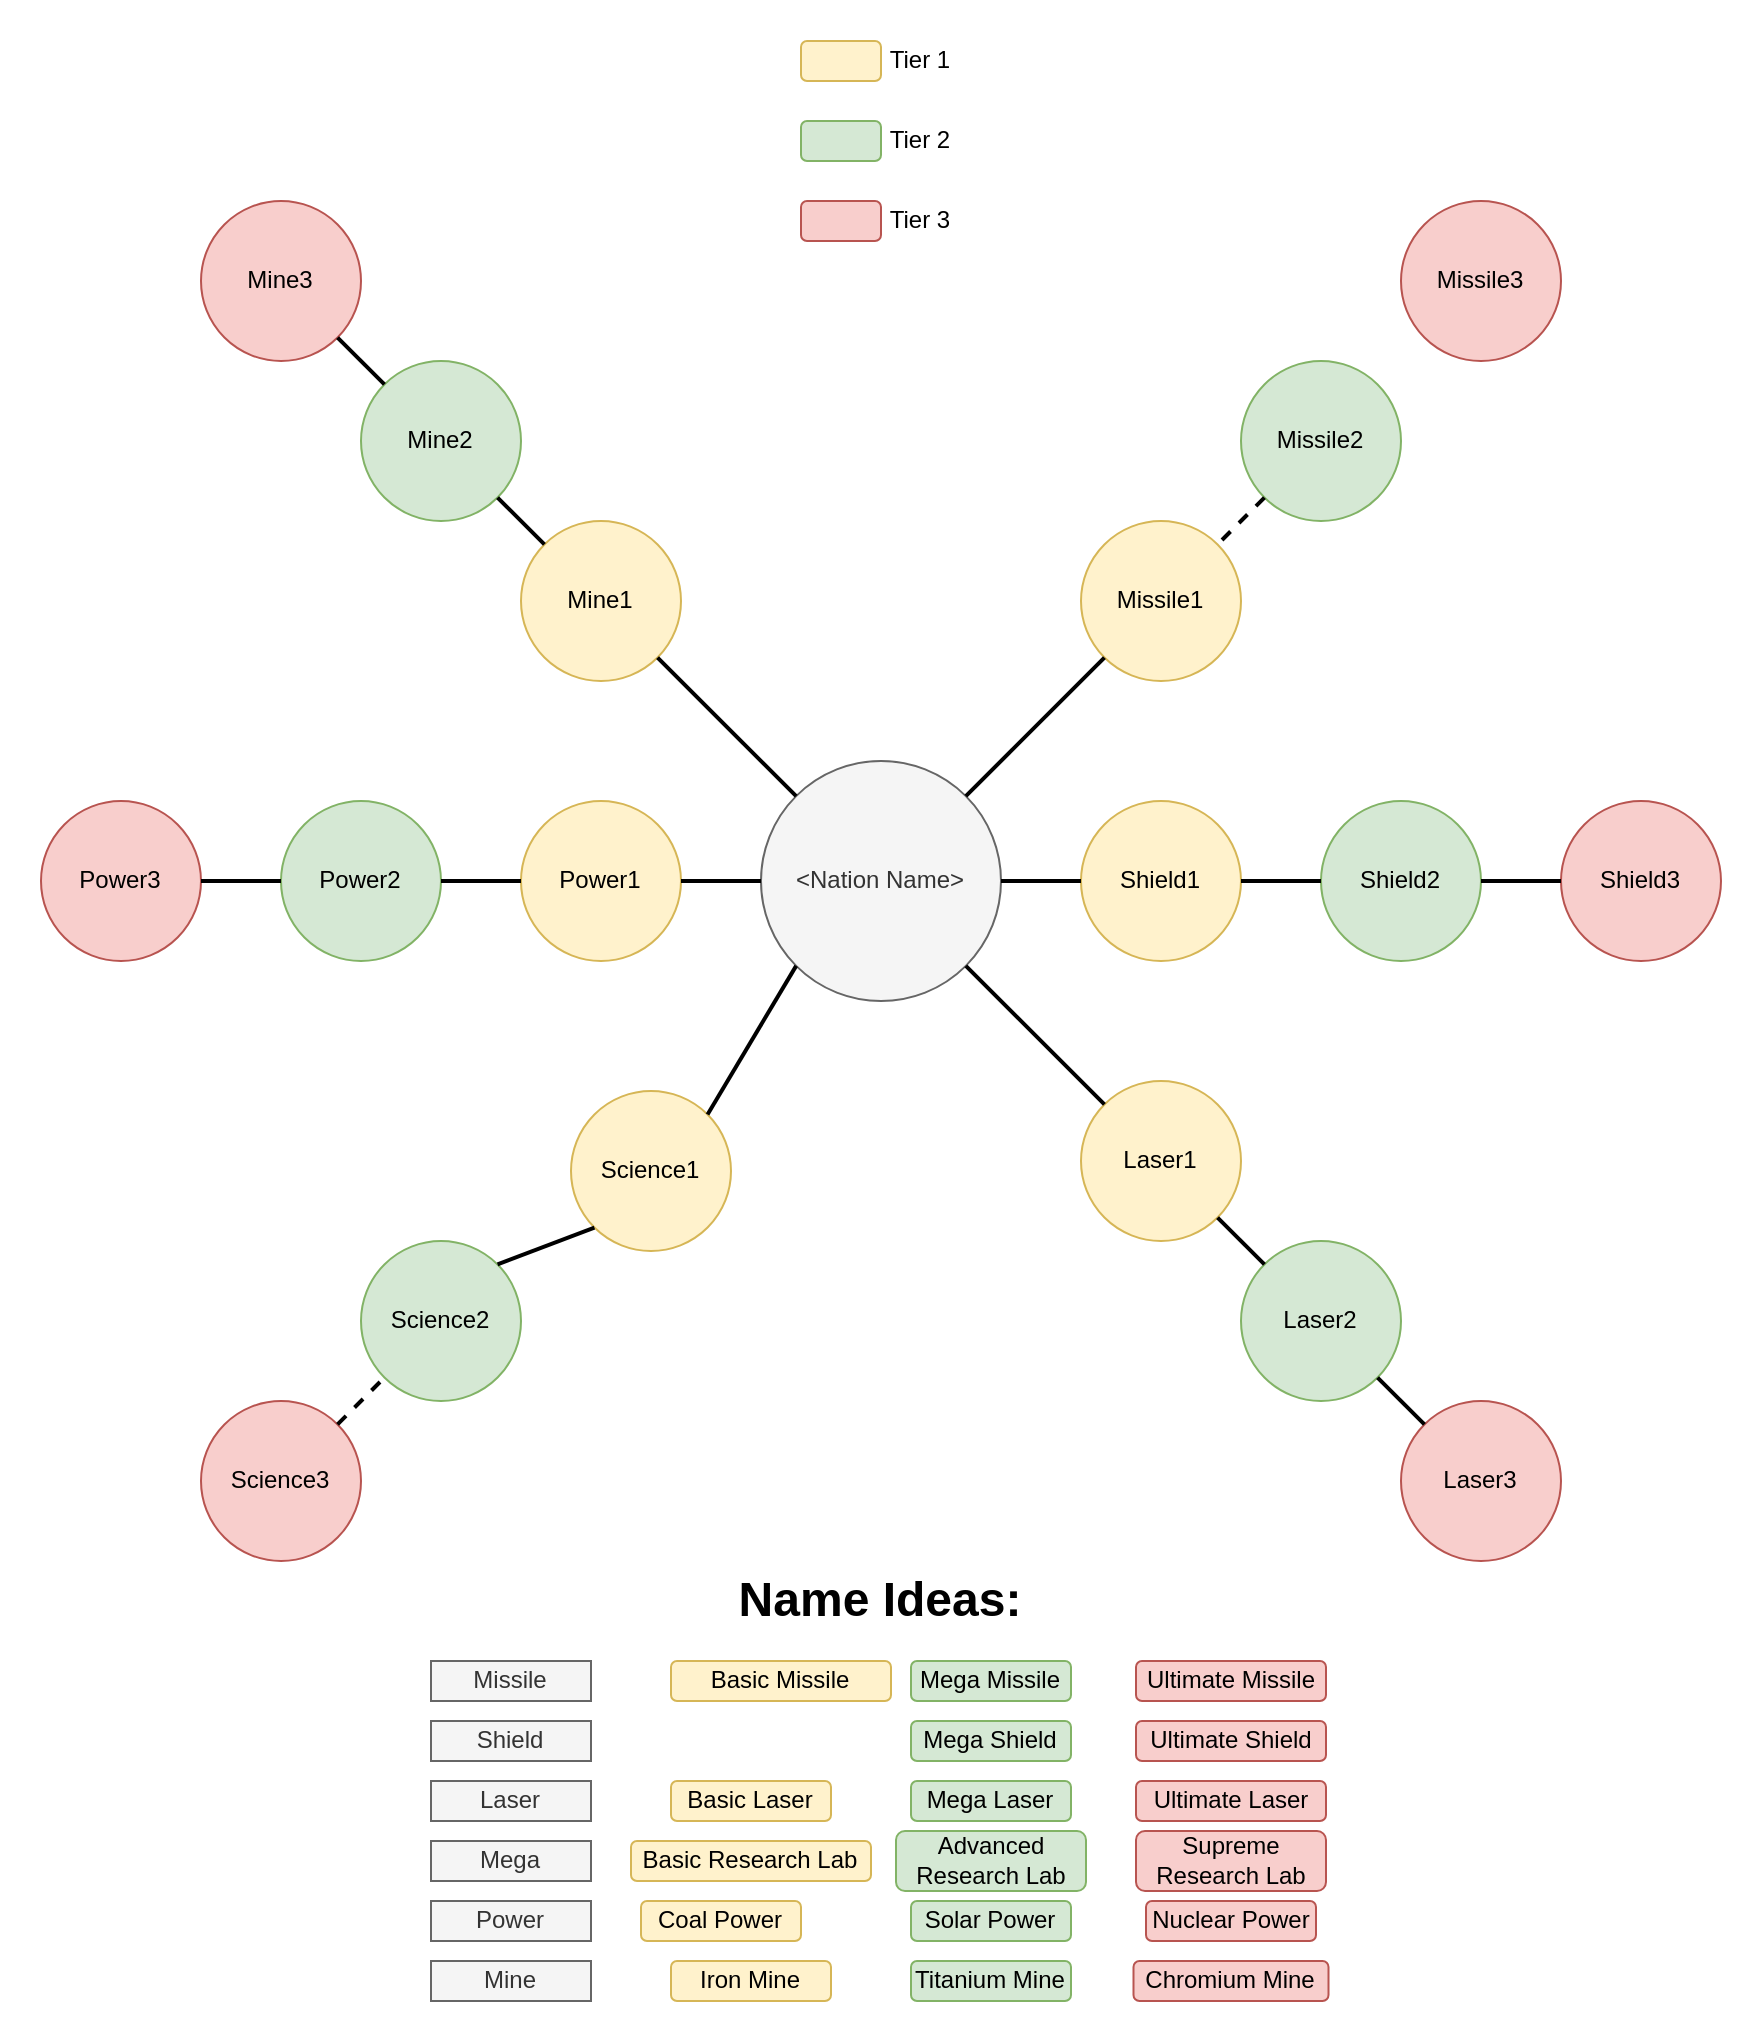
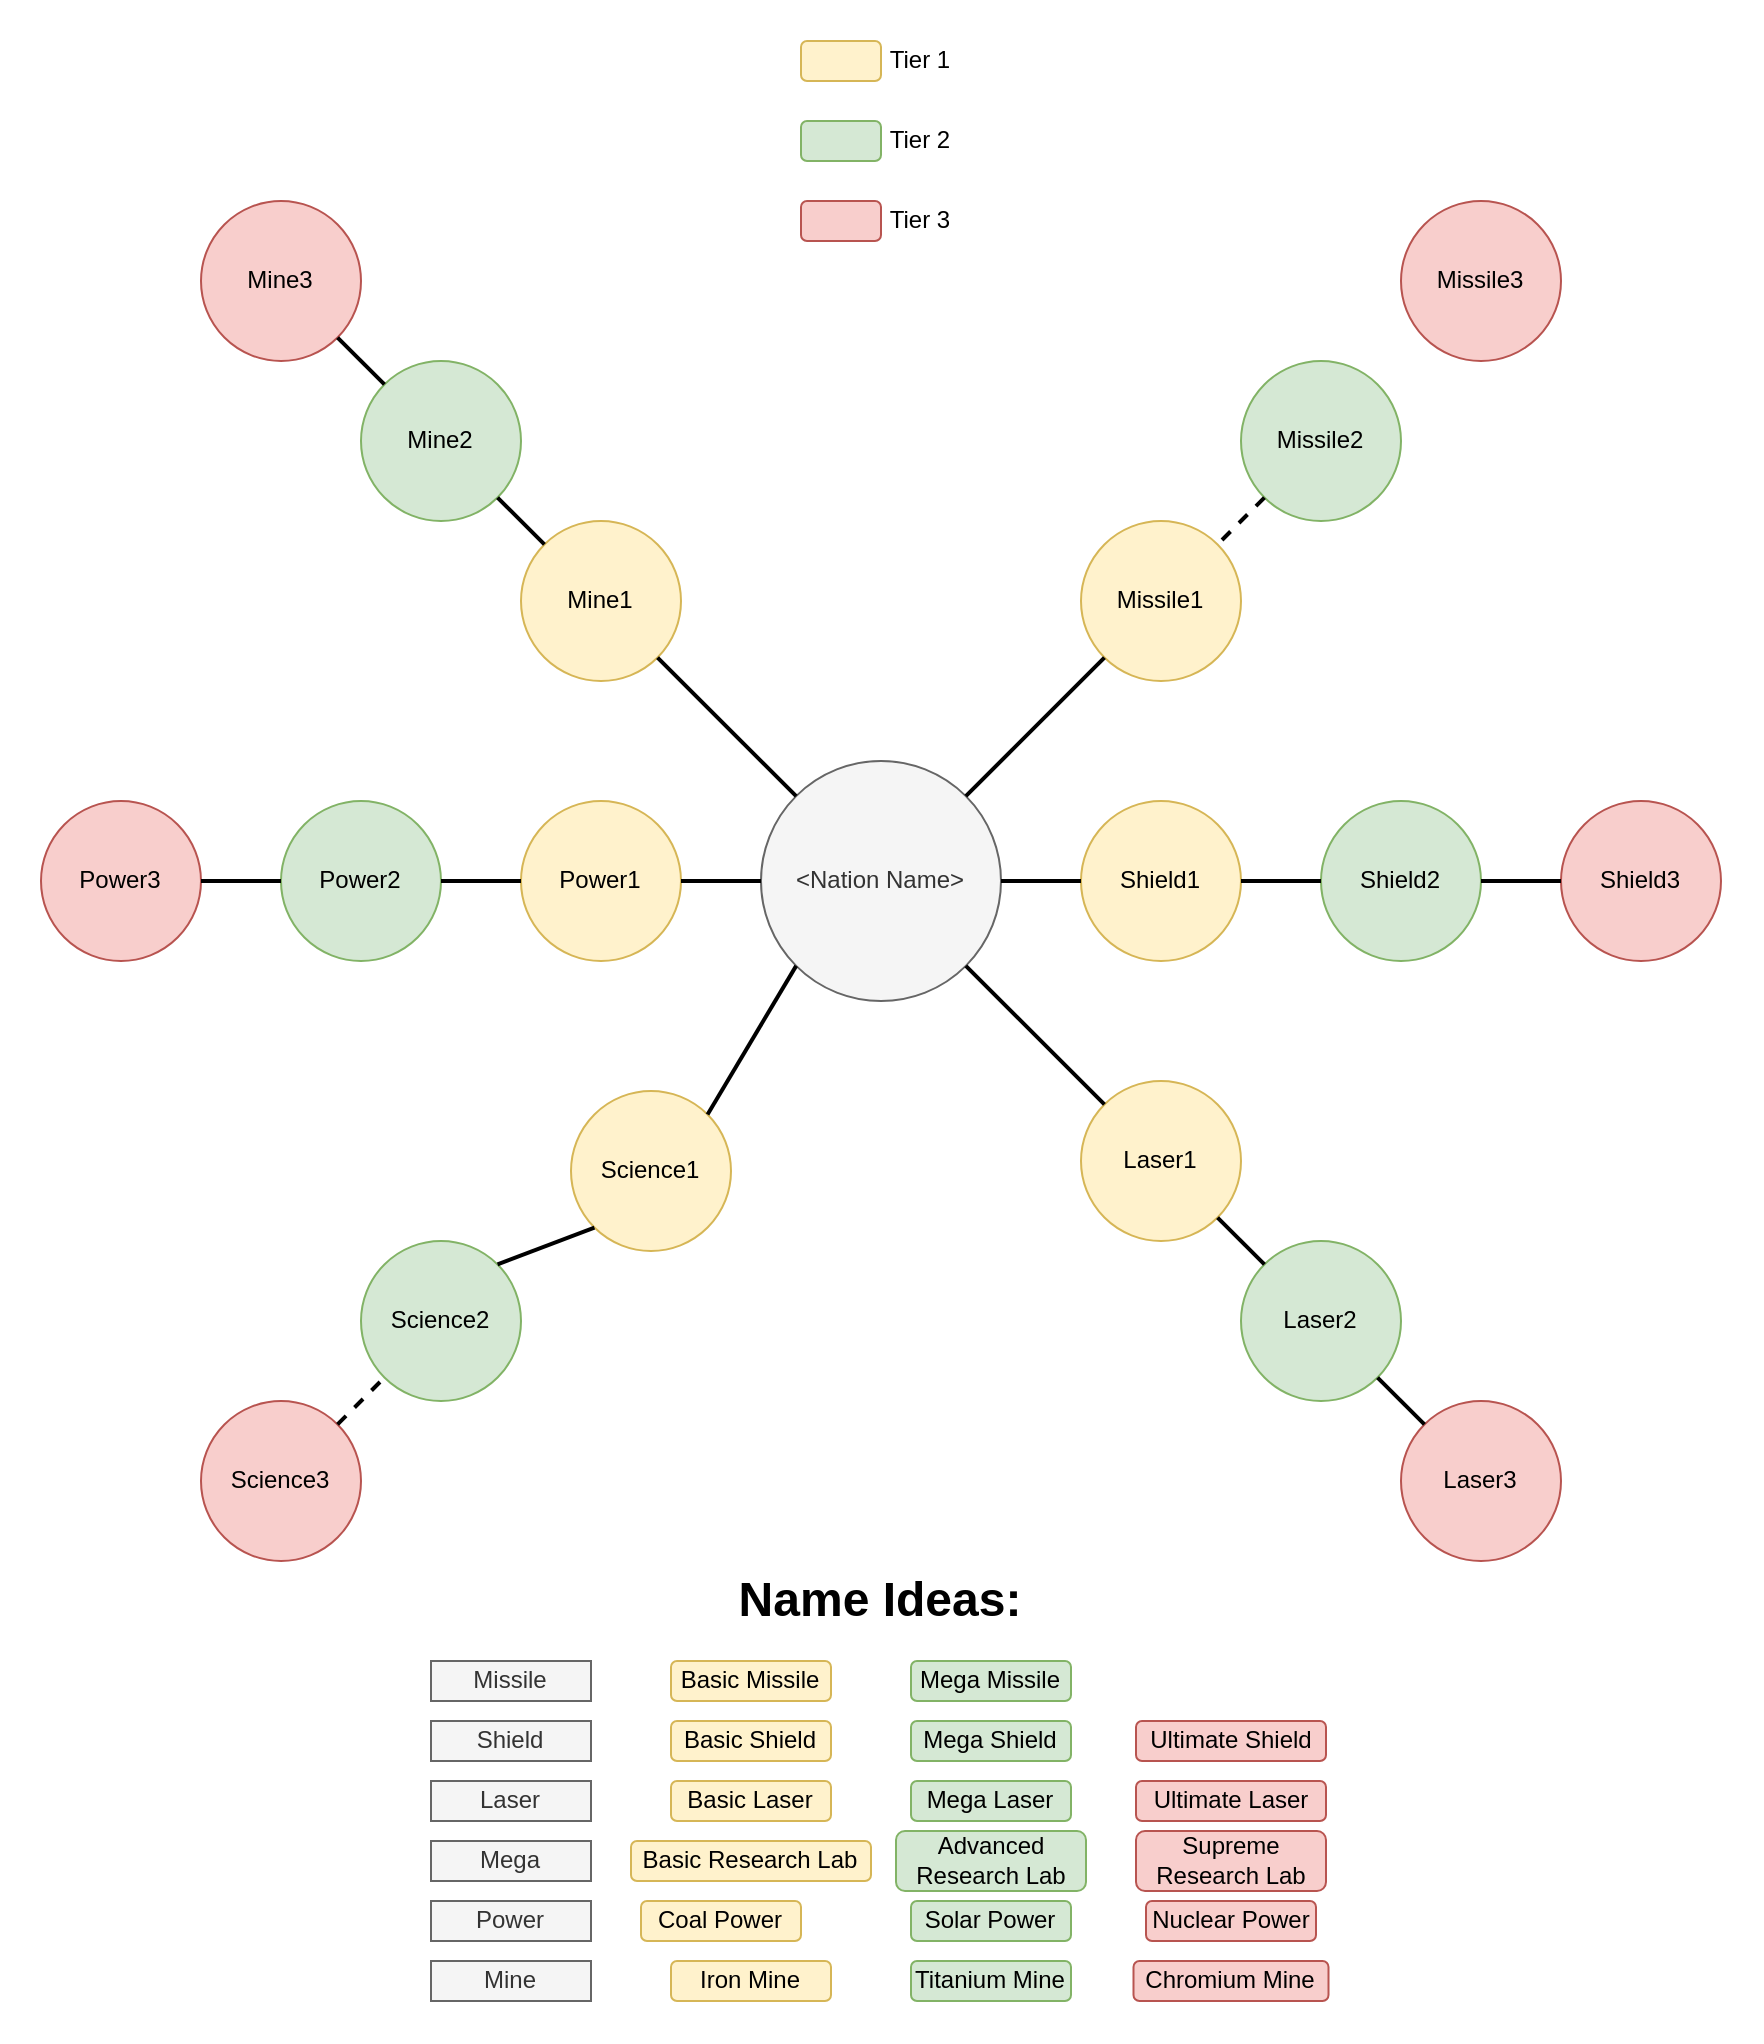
node "Basic Missile": size 220x40 -> 160x40
node "Ultimate Missile": removed
node "Basic Shield": added
